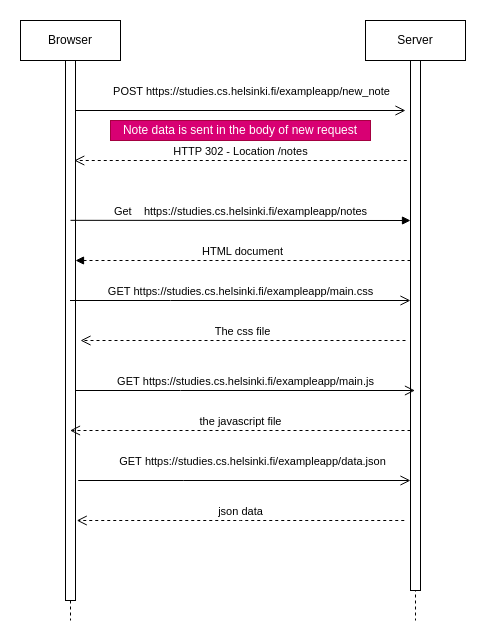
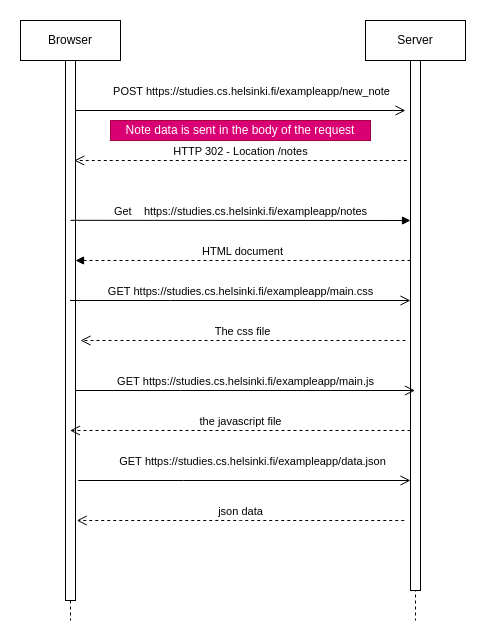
node "Note data is sent in the body of new request": label "Note data is sent in the body of new request" -> "Note data is sent in the body of the request"
